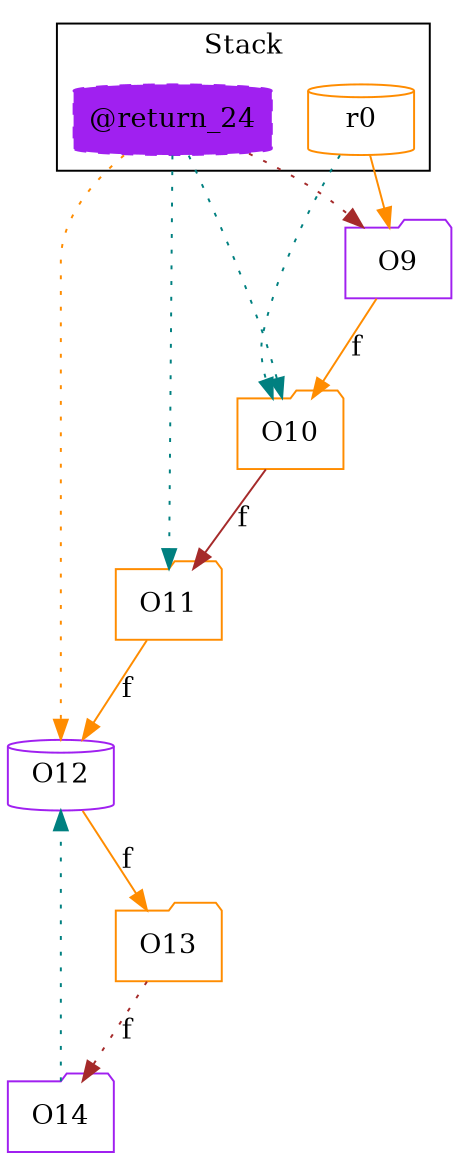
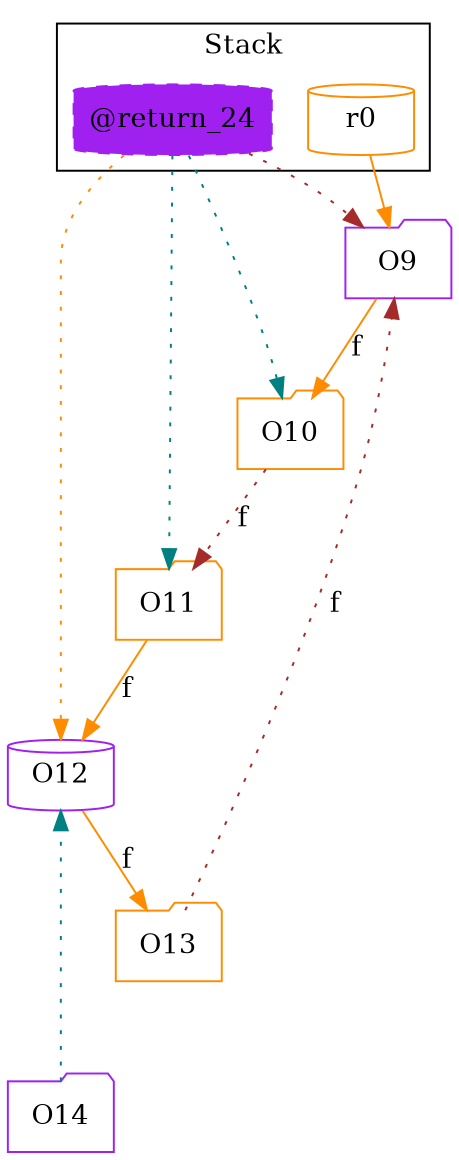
edge "r0" -> "O10": removed
edge "O10" -> "O11": style solid -> dotted
edge "O13" -> "O14": now "O13" -> "O9"
